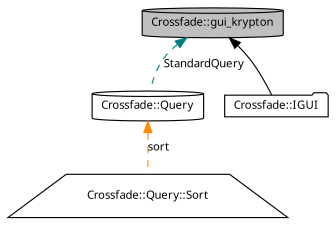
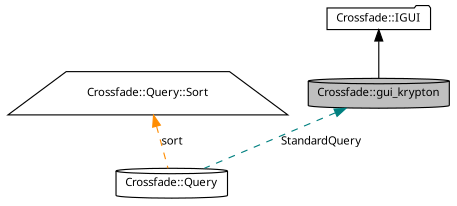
edge "Crossfade::IGUI" -> "Crossfade::gui_krypton": reversed
edge "Crossfade::Query::Sort" -> "Crossfade::Query": reversed
